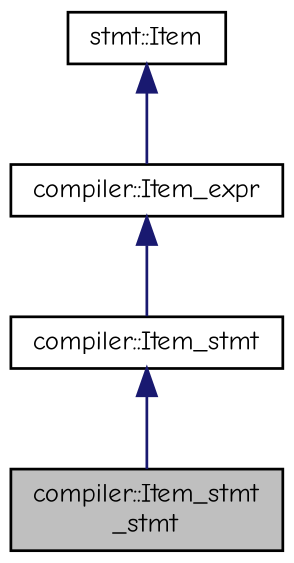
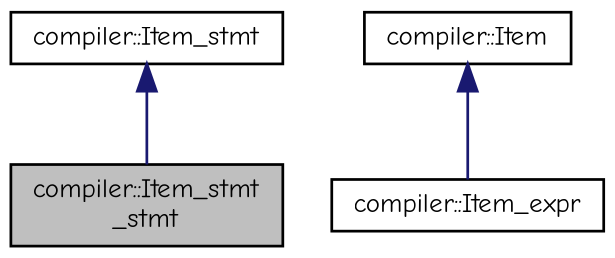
node "stmt::Item": label "stmt::Item" -> "compiler::Item"
edge "compiler::Item_stmt" -> "compiler::Item_expr": removed
